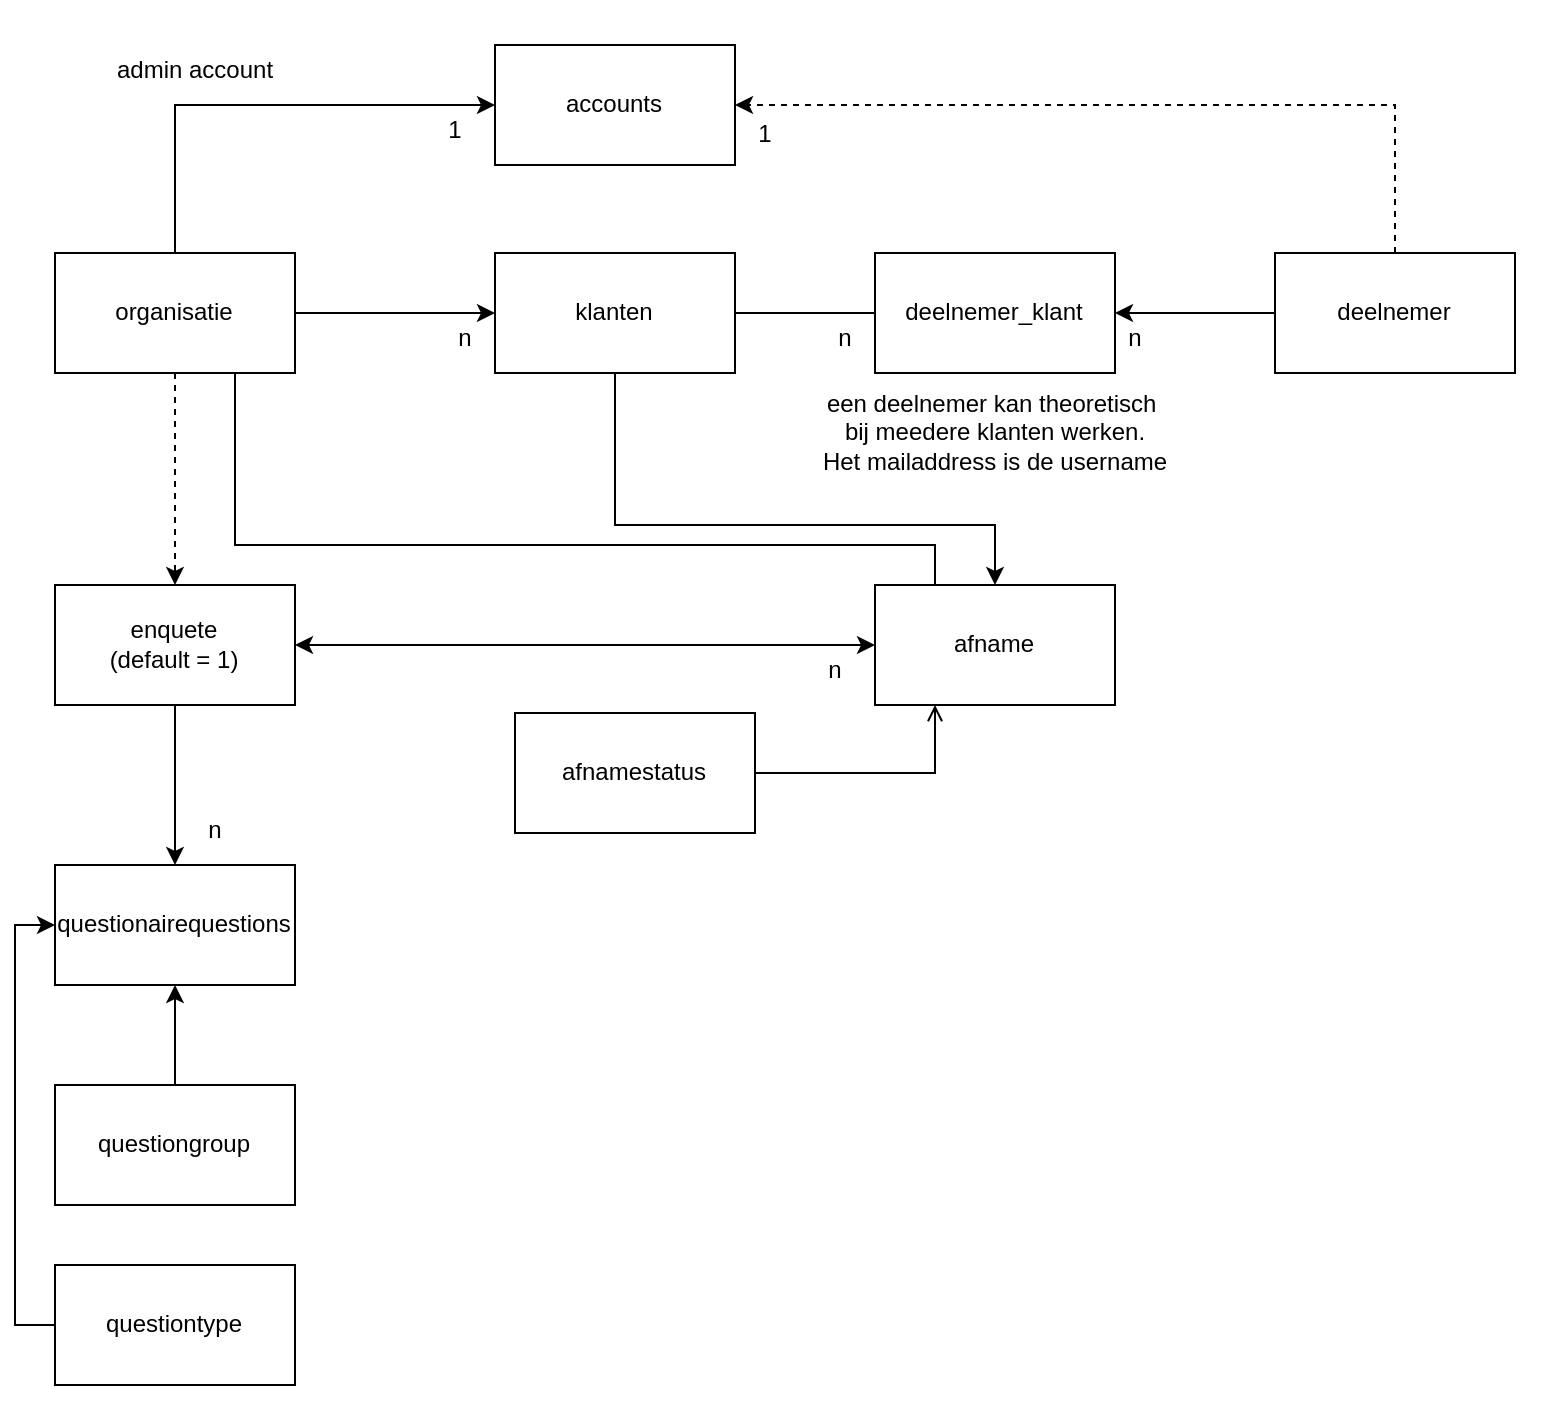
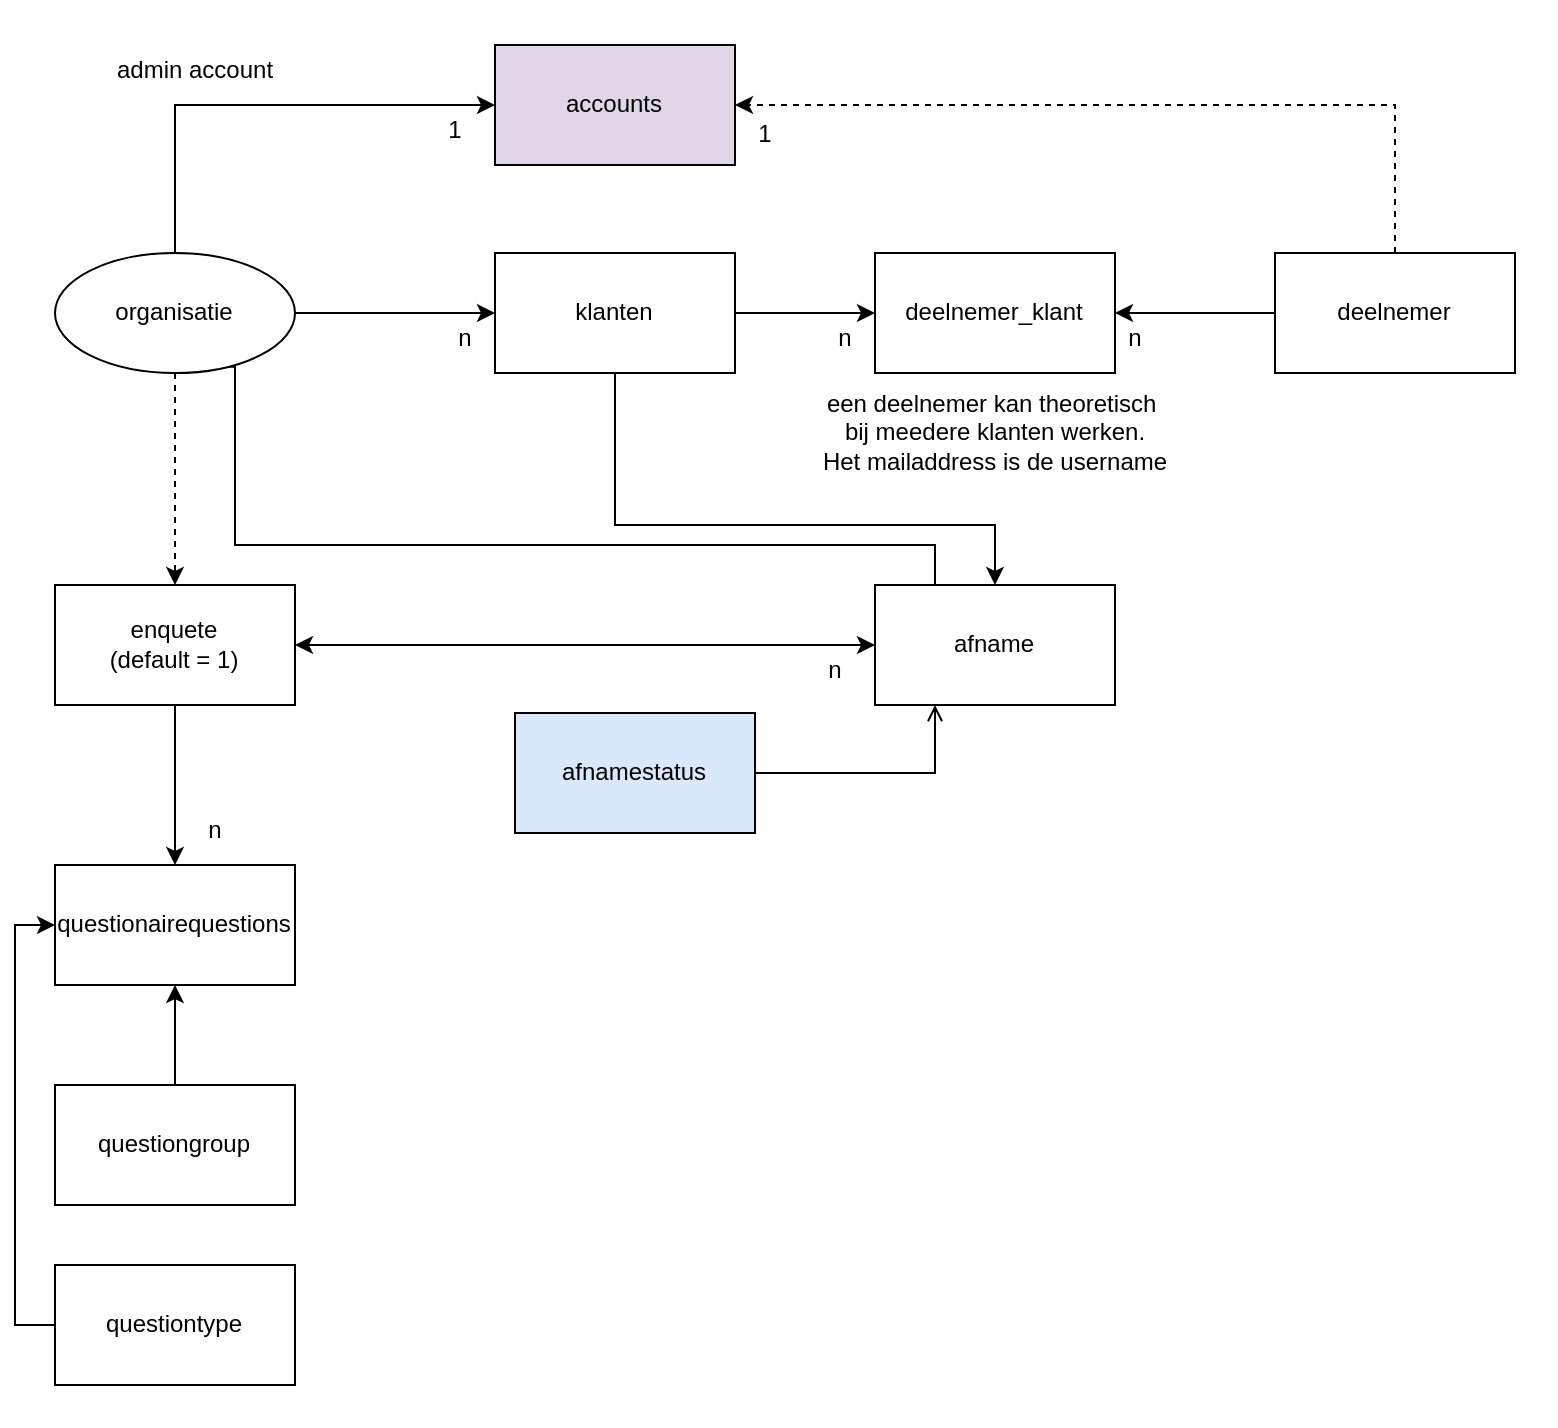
node "accounts": fillcolor #ffffff -> #e1d5e7
node "organisatie": shape rectangle -> ellipse
edge "klanten" -- "deelnemer_klant": arrowhead none -> classic
node "afnamestatus": fillcolor #ffffff -> #dae8fc
